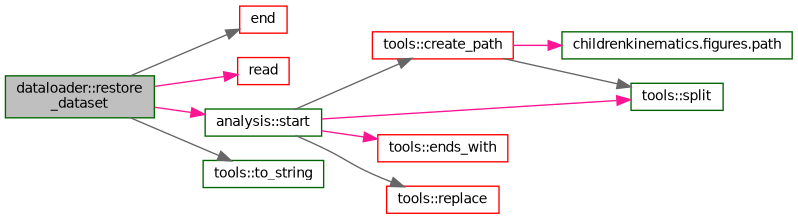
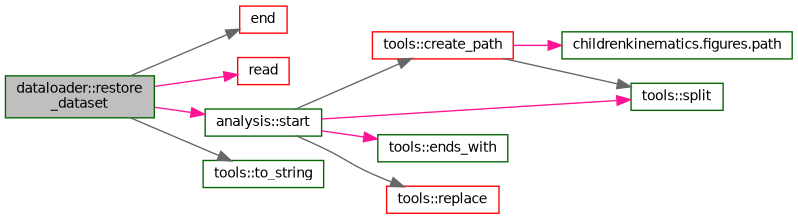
node "tools::ends_with": color red -> darkgreen
